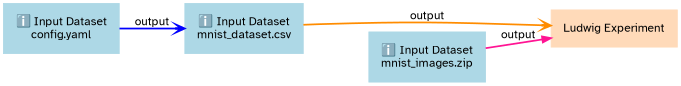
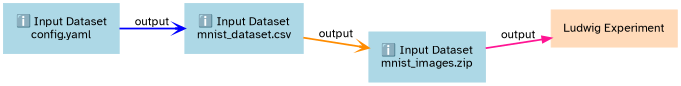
edge "ℹ️ Input Dataset mnist_dataset.csv" -> "Ludwig Experiment": now "ℹ️ Input Dataset mnist_dataset.csv" -> "ℹ️ Input Dataset mnist_images.zip"
